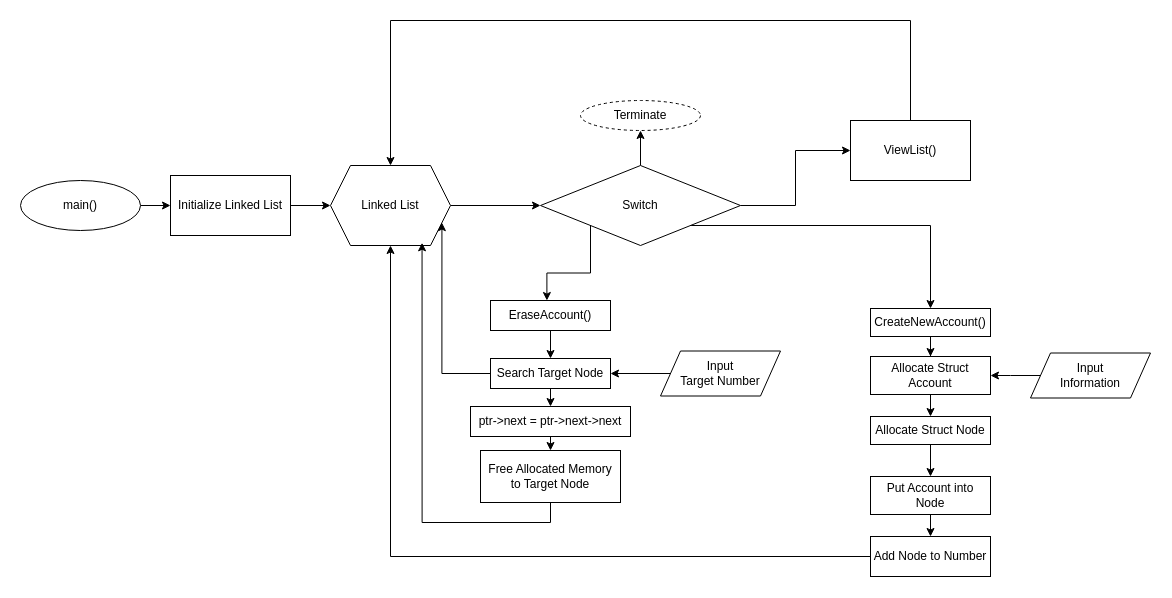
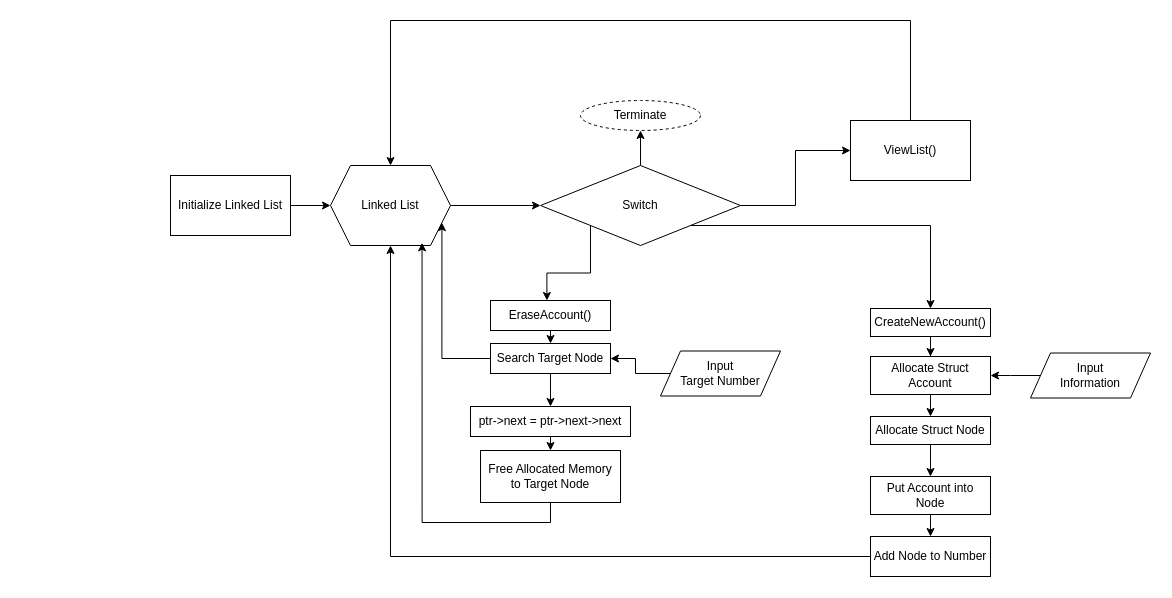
node "main()": removed
edge "main()" -> "Initialize Linked List": removed
node "Search Target Node": moved (551, 374) -> (551, 359)
